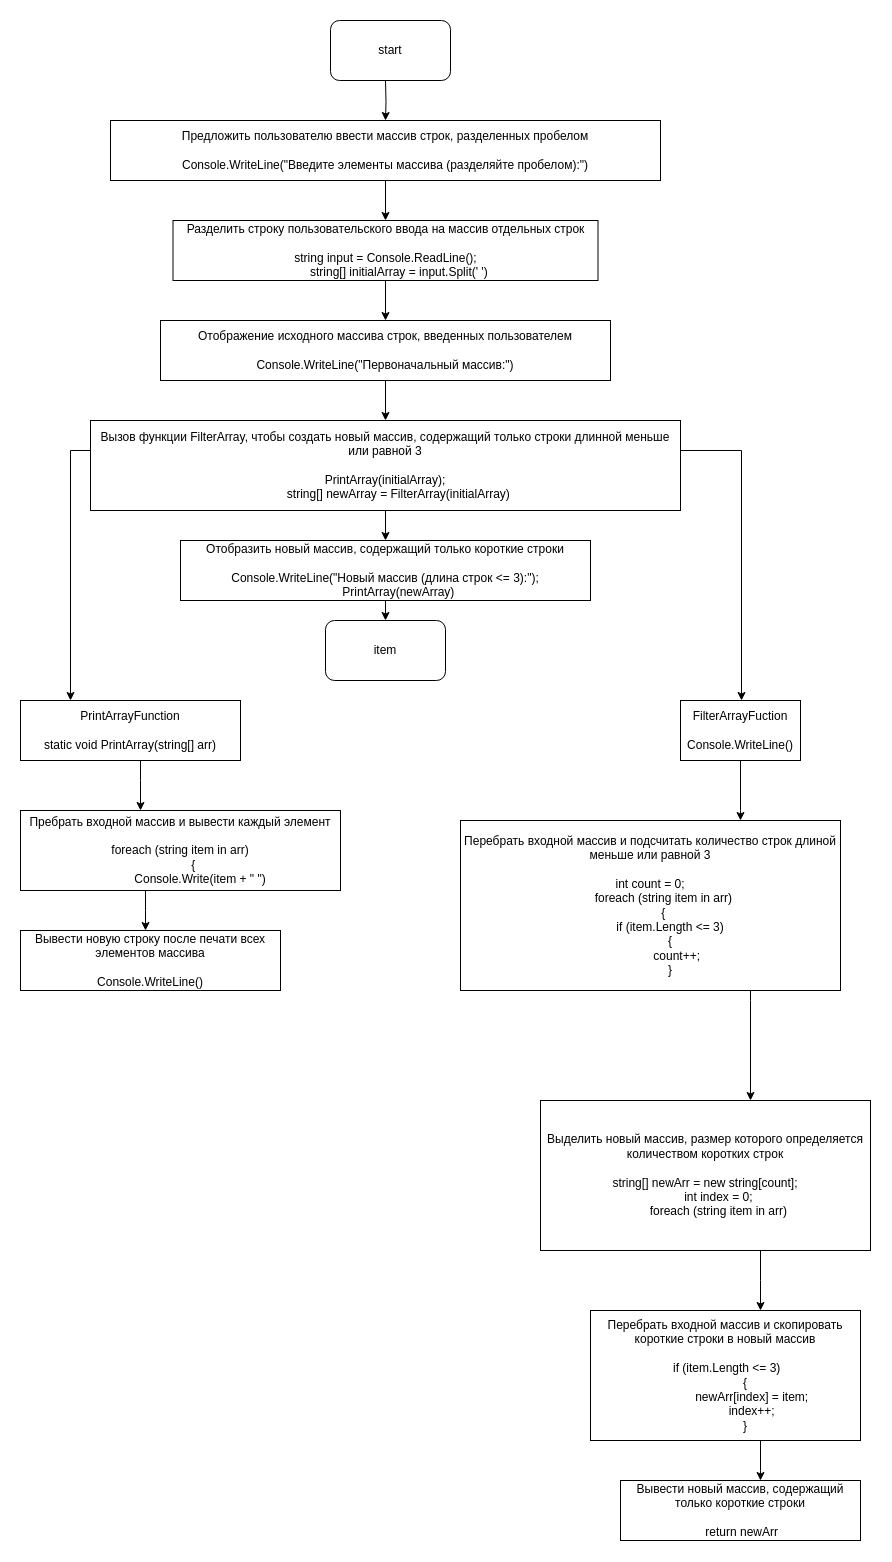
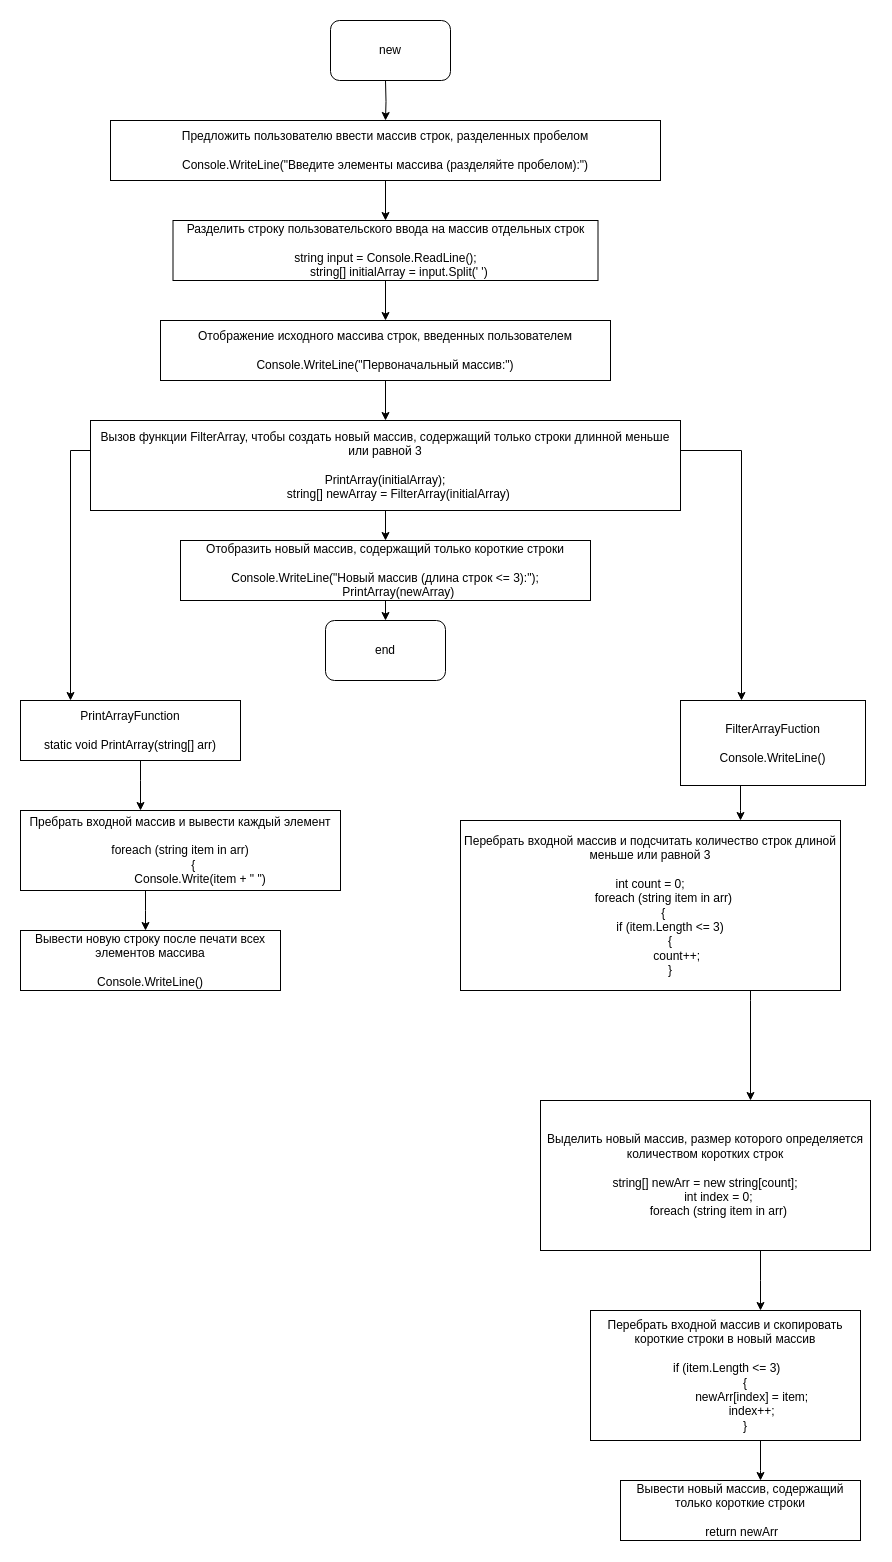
node "start": label "start" -> "new"
node "item": label "item" -> "end"
node "FilterArrayFuction Console.WriteLine()": size 120x60 -> 185x85
